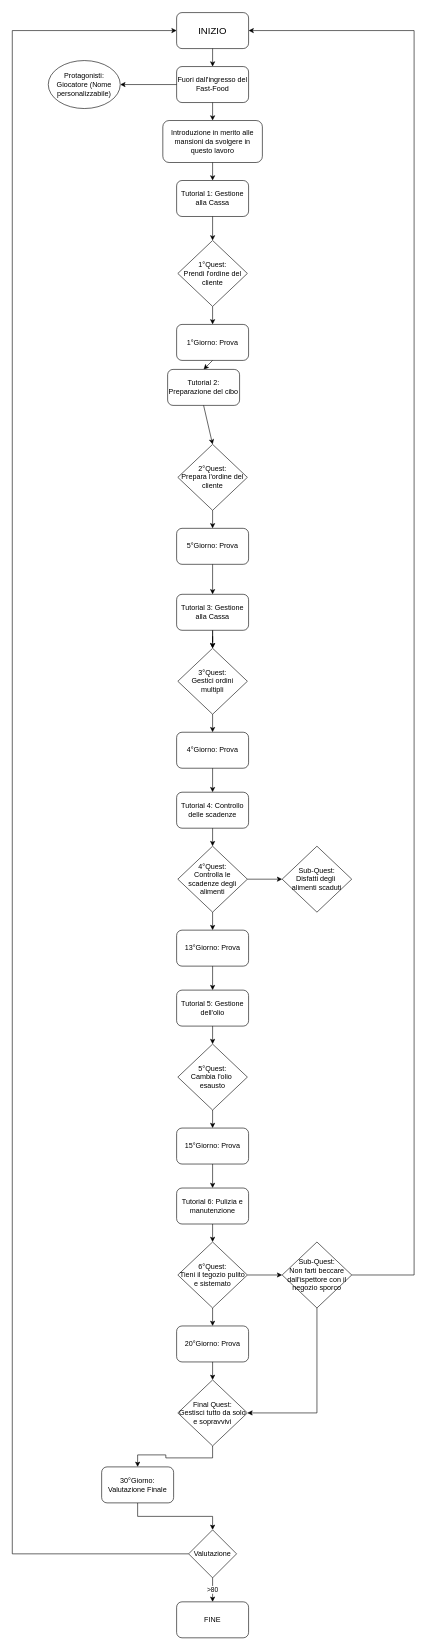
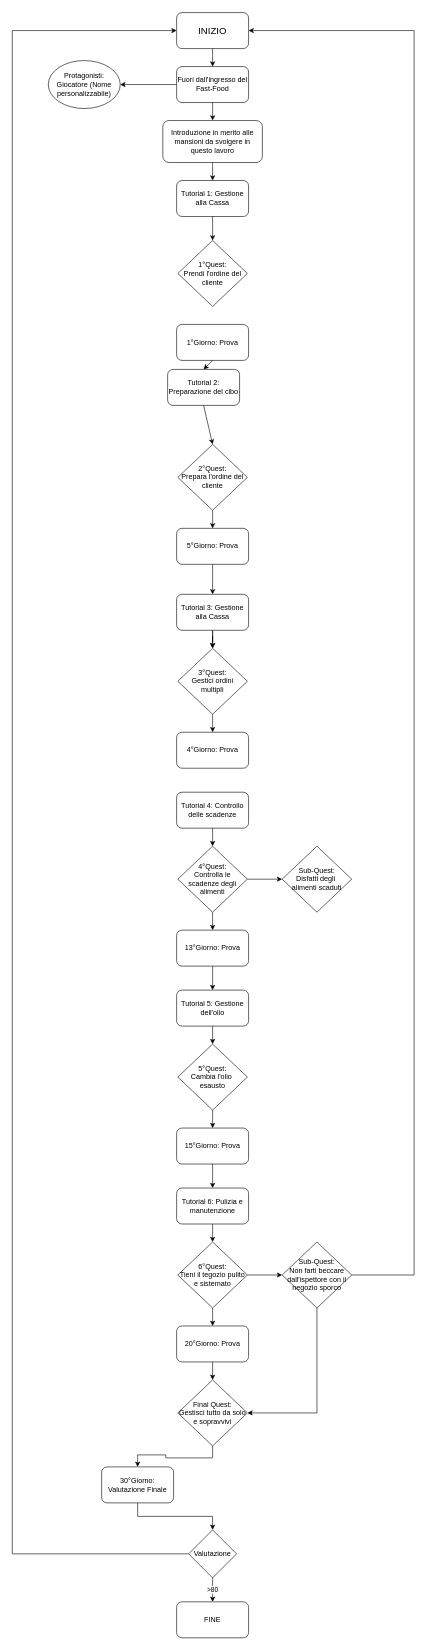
edge "1°Quest: Prendi l'ordine del cliente" -> "1°Giorno: Prova": removed
edge "4°Giorno: Prova" -> "Tutorial 4: Controllo delle scadenze": removed
